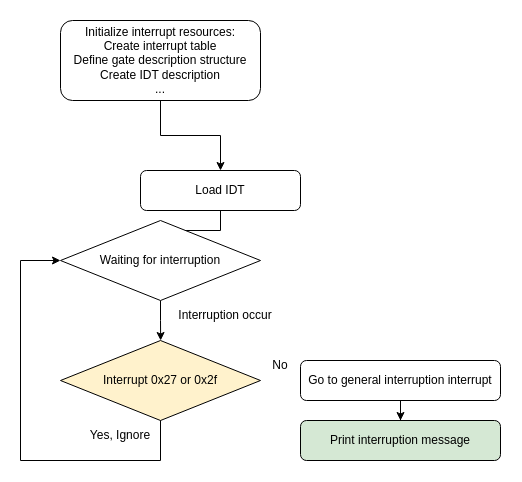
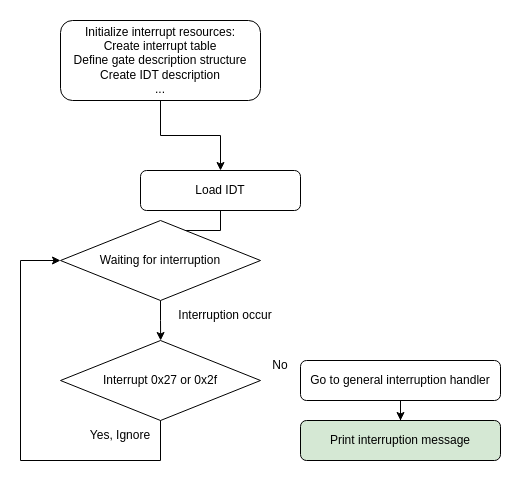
node "Interrupt 0x27 or 0x2f": fillcolor #fff2cc -> #ffffff
node "Go to general interruption interrupt": label "Go to general interruption interrupt" -> "Go to general interruption handler"
